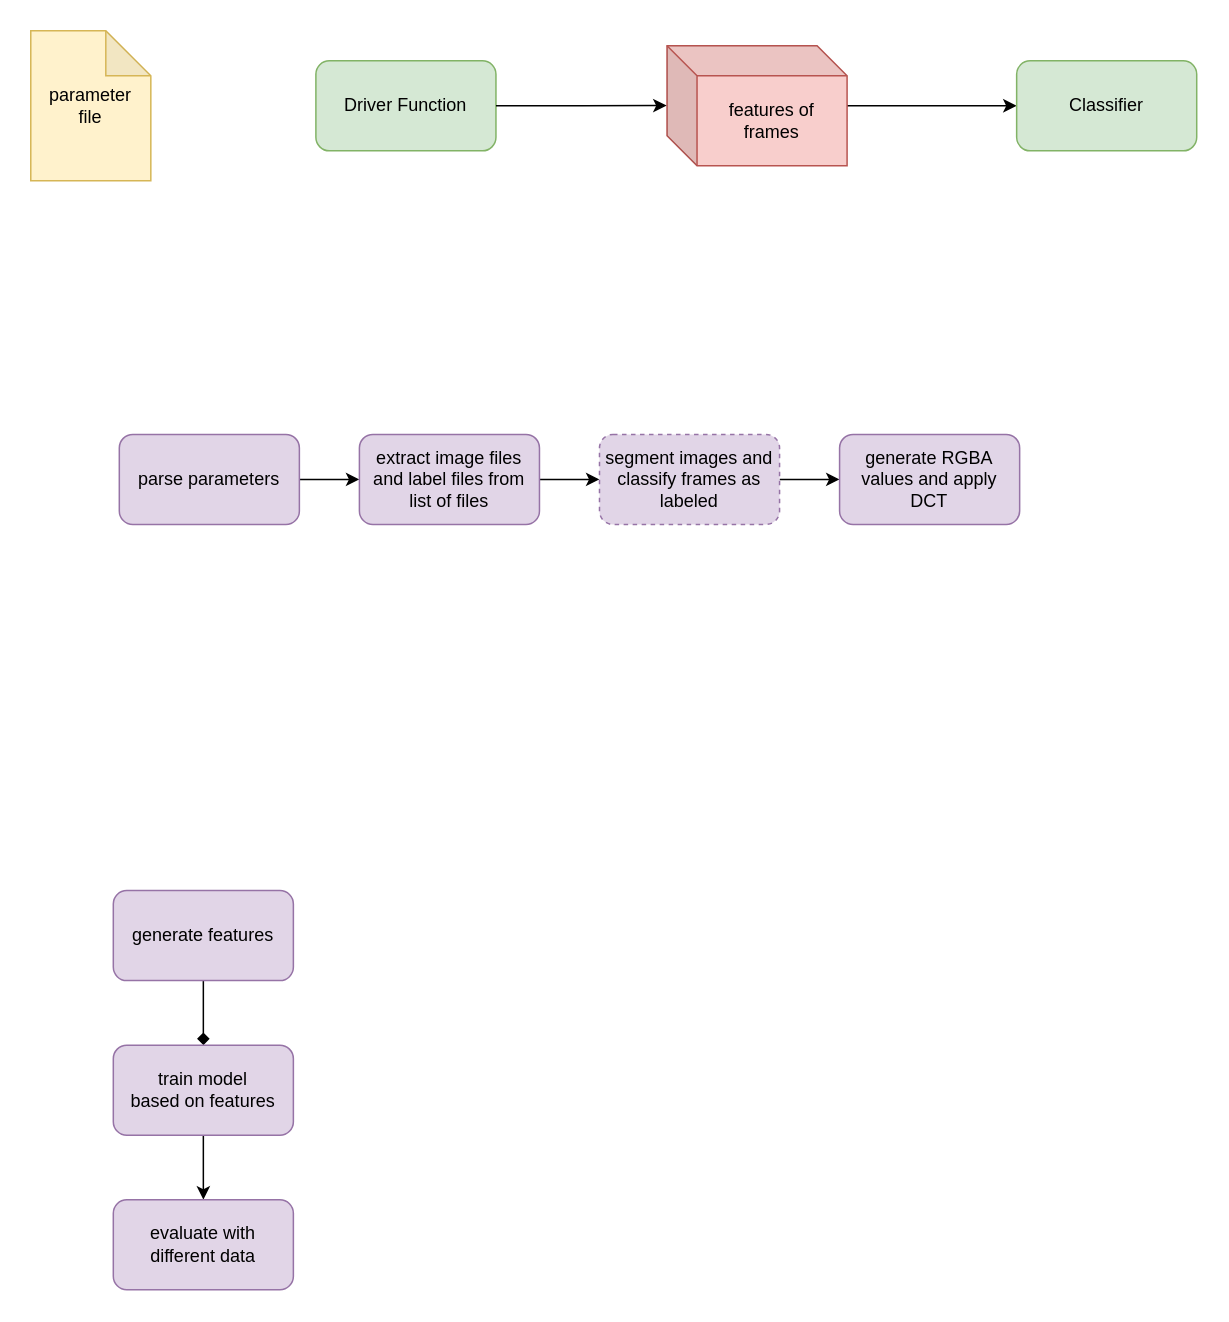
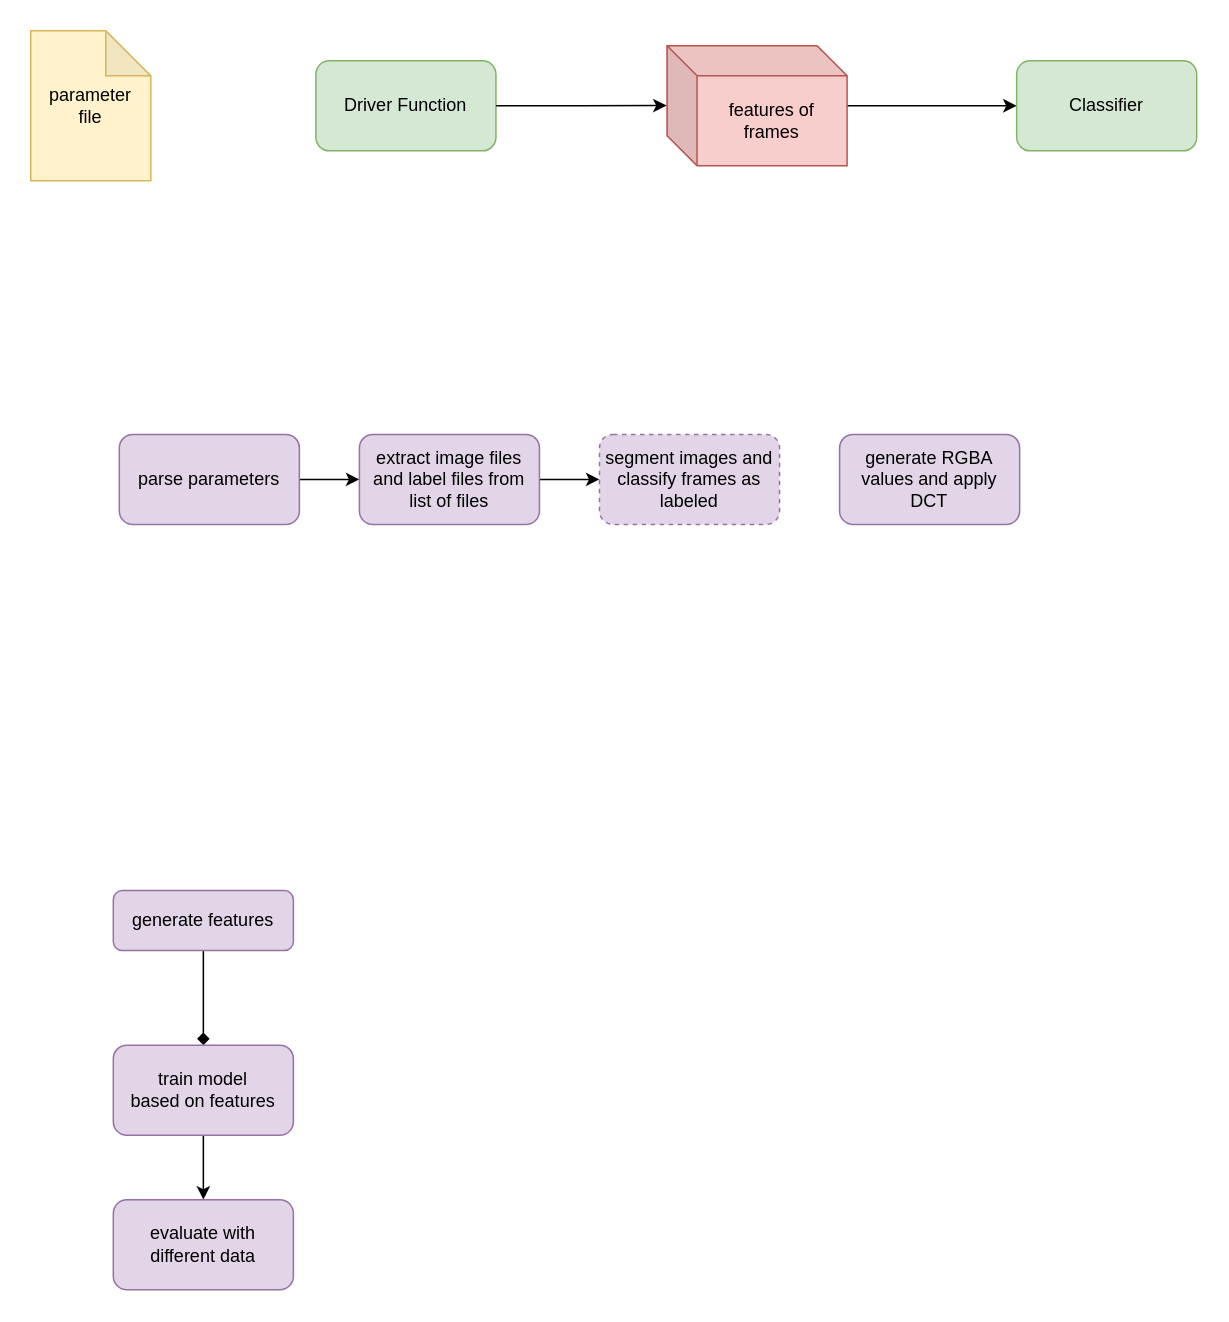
edge "segment images and classify frames as labeled" -> "generate RGBA values and apply DCT": removed
node "generate features": size 180x90 -> 180x60
